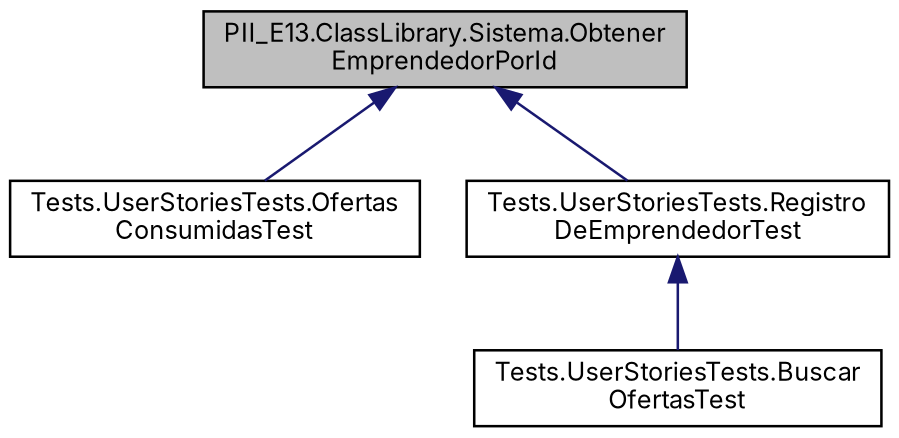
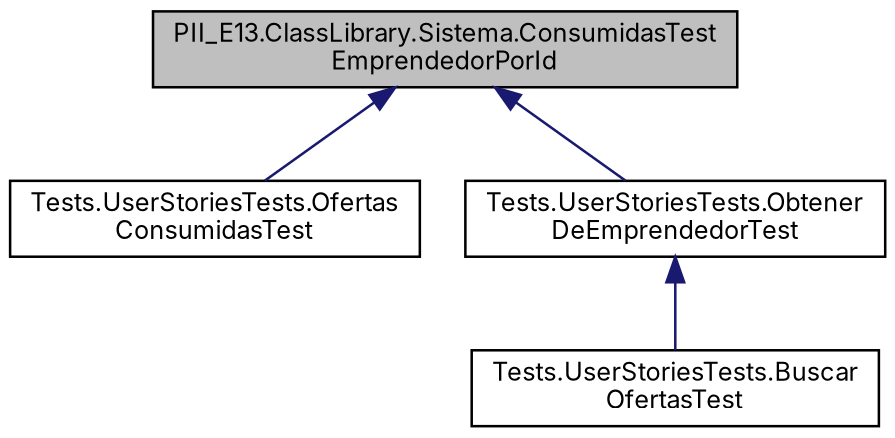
node "PII_E13.ClassLibrary.Sistema.Obtener EmprendedorPorId": label "PII_E13.ClassLibrary.Sistema.Obtener EmprendedorPorId" -> "PII_E13.ClassLibrary.Sistema.ConsumidasTest EmprendedorPorId"
node "Tests.UserStoriesTests.Registro DeEmprendedorTest": label "Tests.UserStoriesTests.Registro DeEmprendedorTest" -> "Tests.UserStoriesTests.Obtener DeEmprendedorTest"
